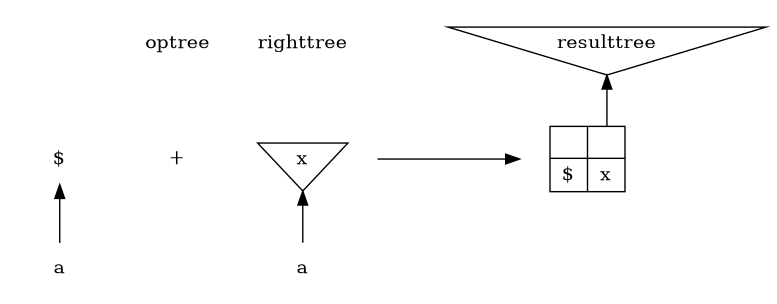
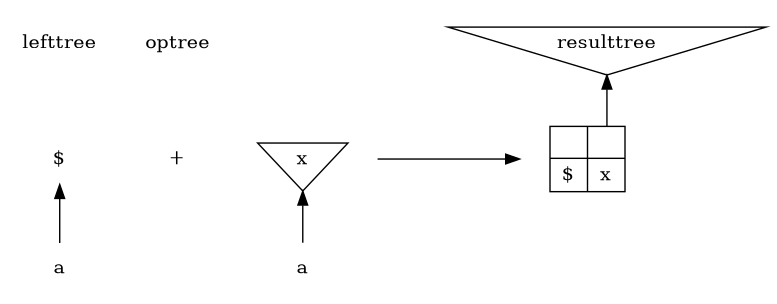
node "lefttree": added
node "righttree": removed
